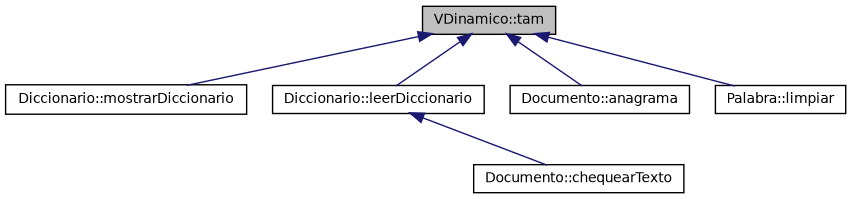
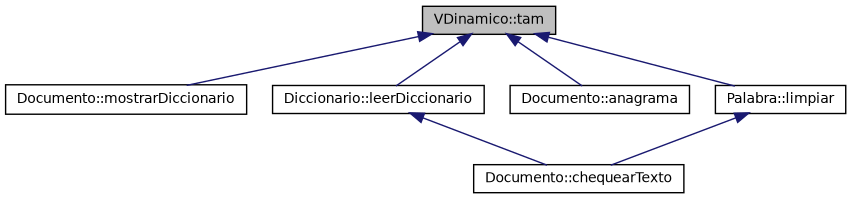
node "Diccionario::mostrarDiccionario": label "Diccionario::mostrarDiccionario" -> "Documento::mostrarDiccionario"
edge "Documento::chequearTexto" -> "Palabra::limpiar": added
